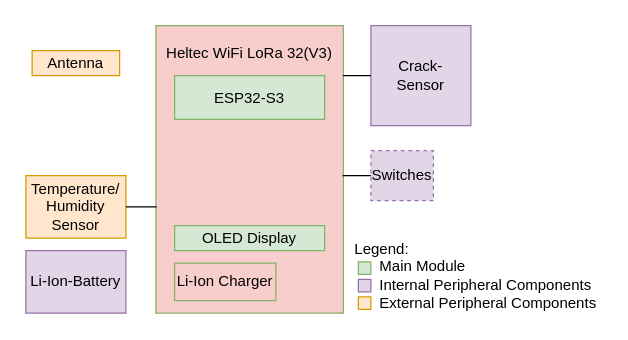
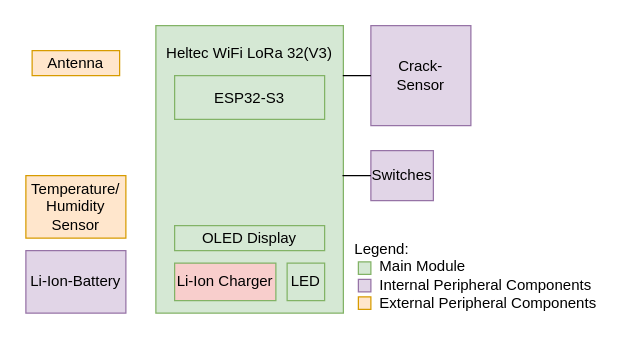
node "Heltec WiFi LoRa 32(V3)": fillcolor #f8cecc -> #d5e8d4
node "Switches": style dashed -> solid
edge "Heltec WiFi LoRa 32(V3)" -- "Temperature/ Humidity Sensor": removed
node "LED": added
